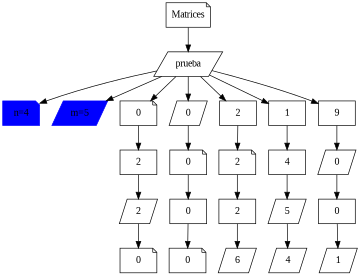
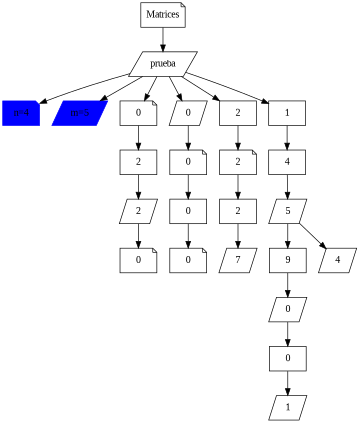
edge "prueba" -> "9": now "5" -> "9"
node "6": label "6" -> "7"
